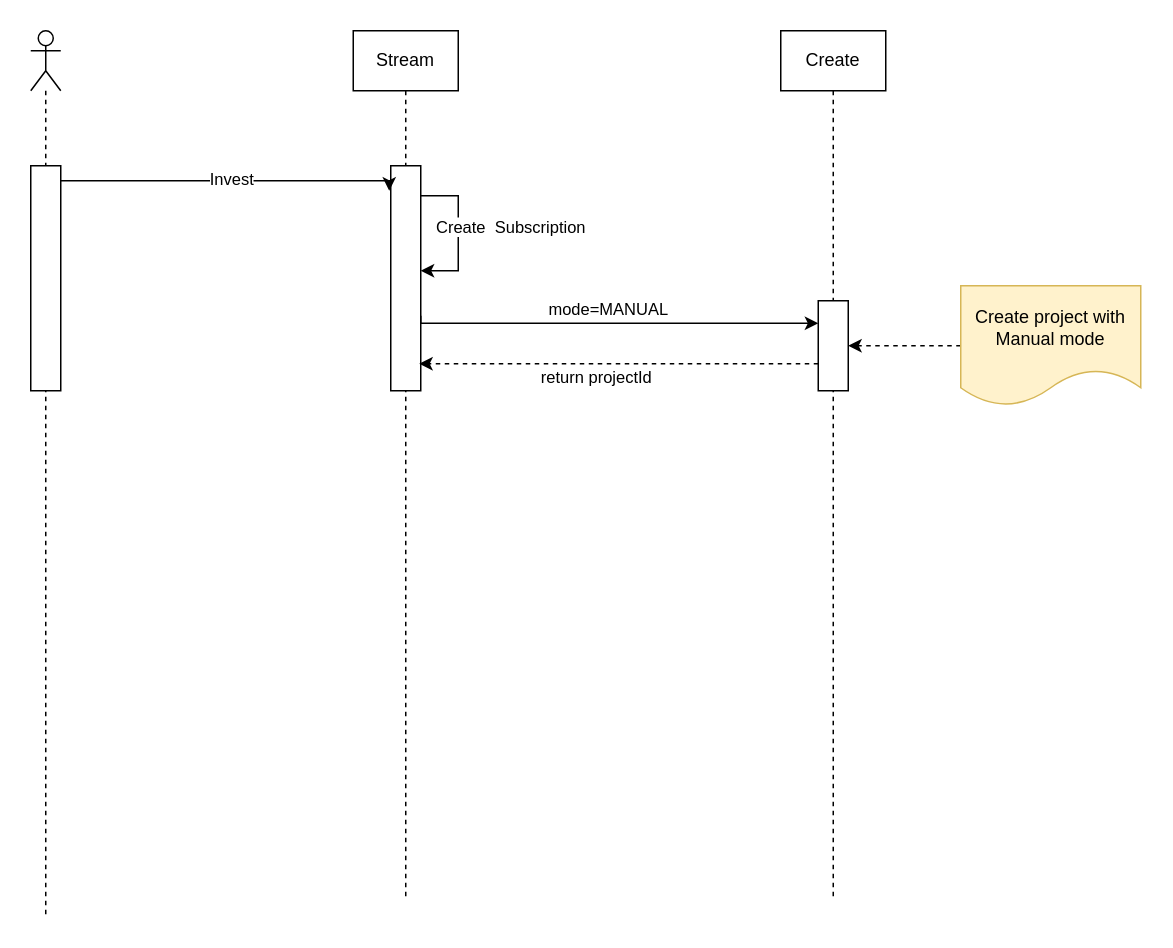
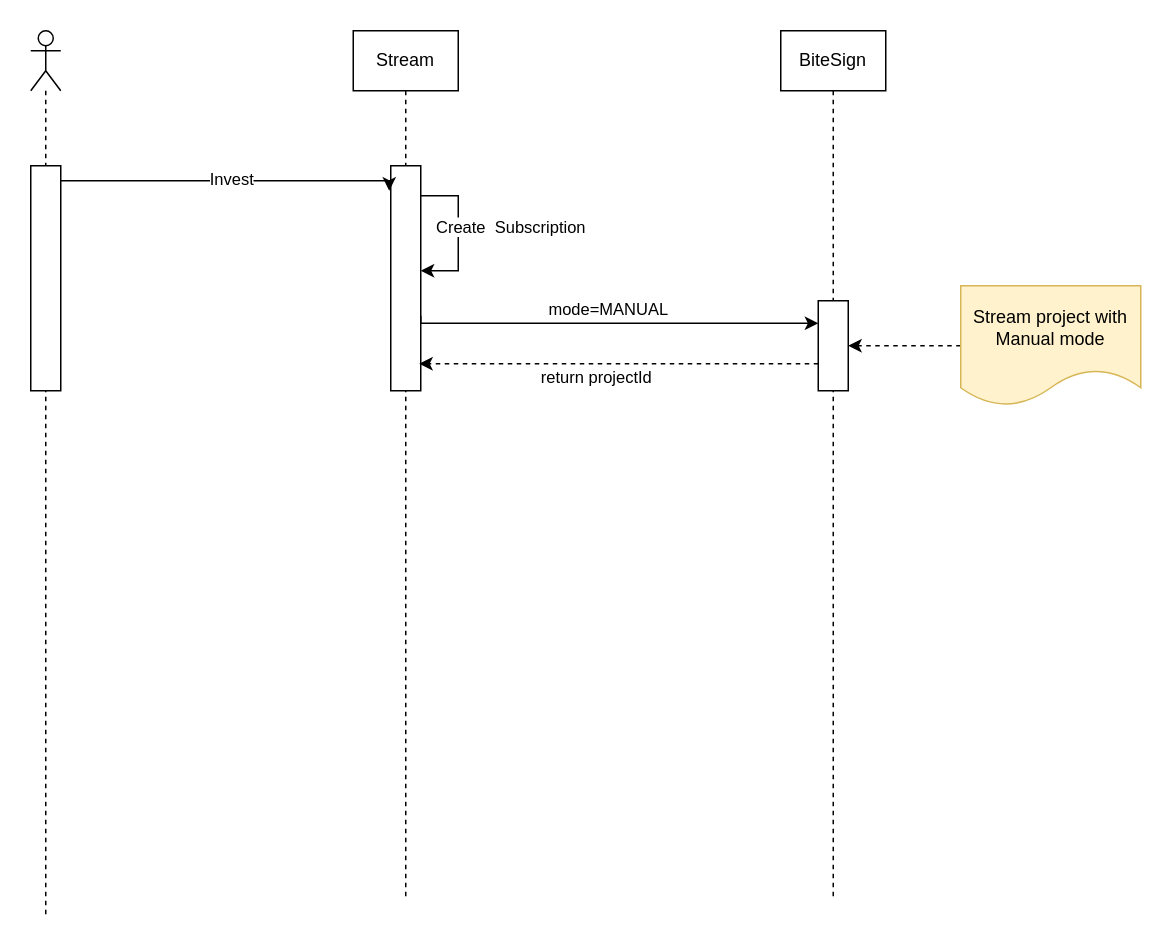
node "Create": label "Create" -> "BiteSign"
node "Create project with Manual mode": label "Create project with Manual mode" -> "Stream project with Manual mode"
